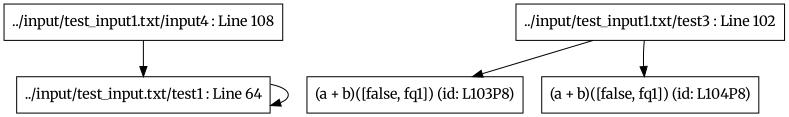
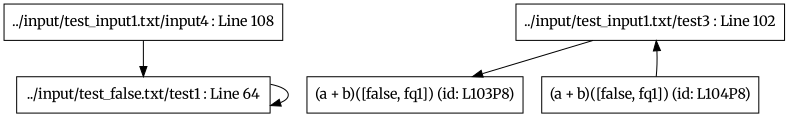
edge "../input/test_input1.txt/test3 : Line 102" -> "(a + b)([false, fq1]) (id: L104P8)": reversed
node "../input/test_input.txt/test1 : Line 64": label "../input/test_input.txt/test1 : Line 64" -> "../input/test_false.txt/test1 : Line 64"
